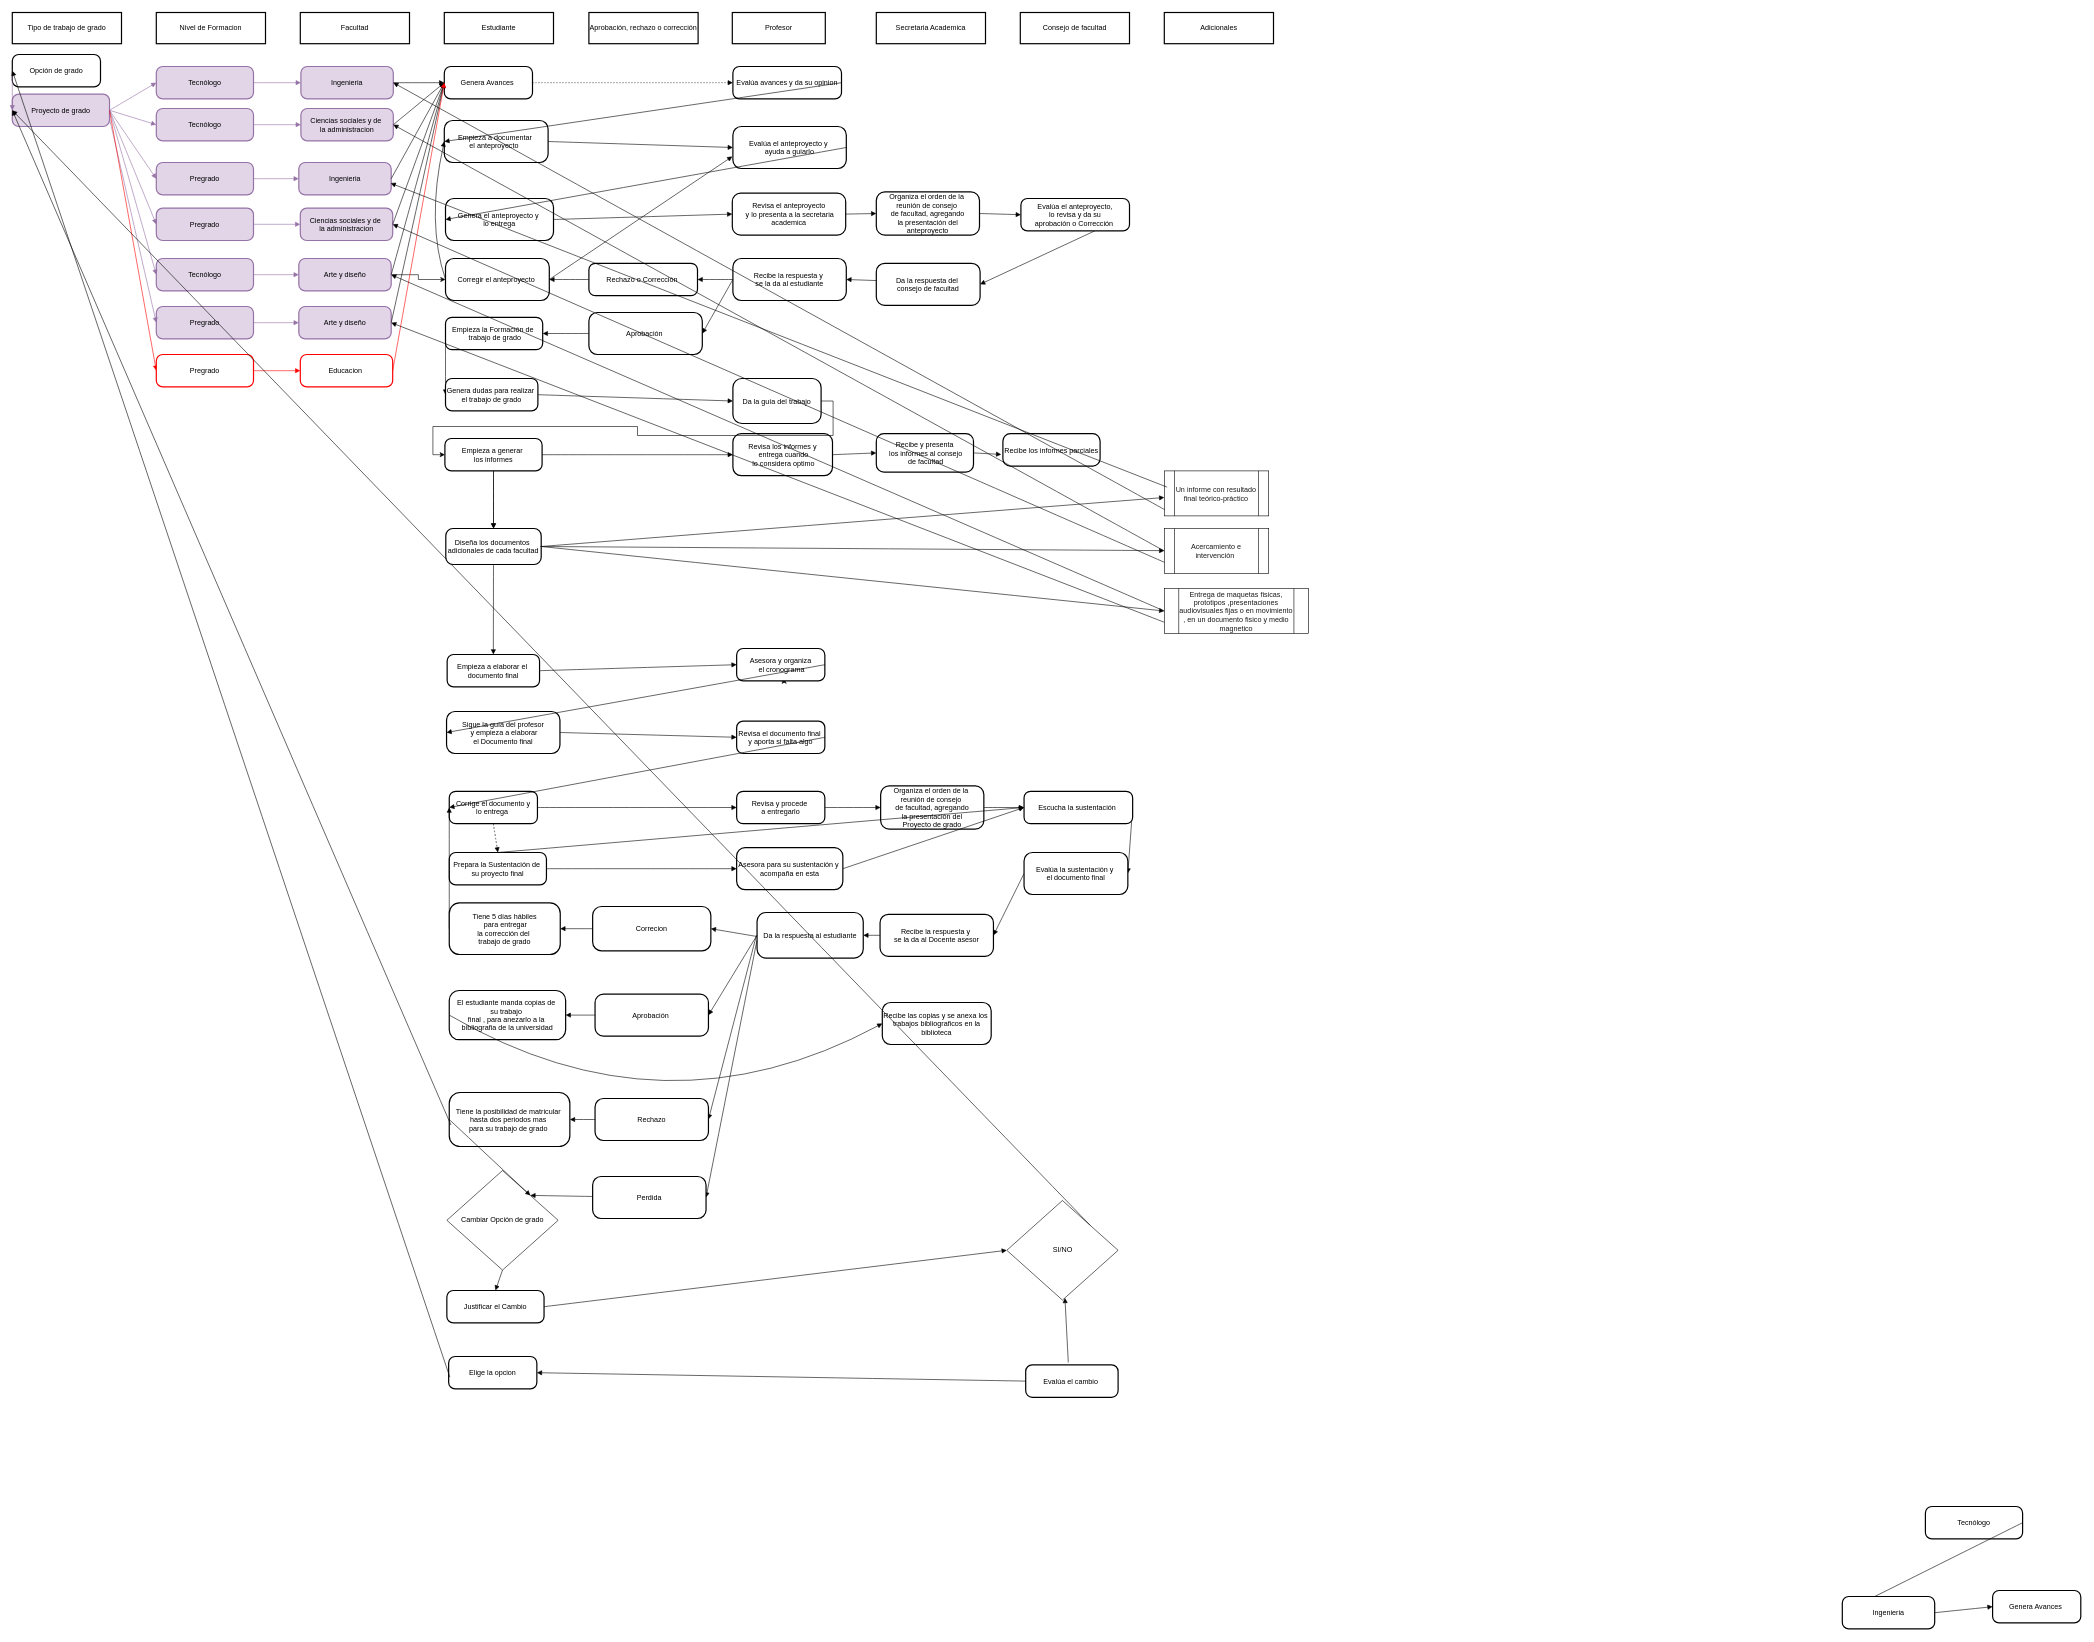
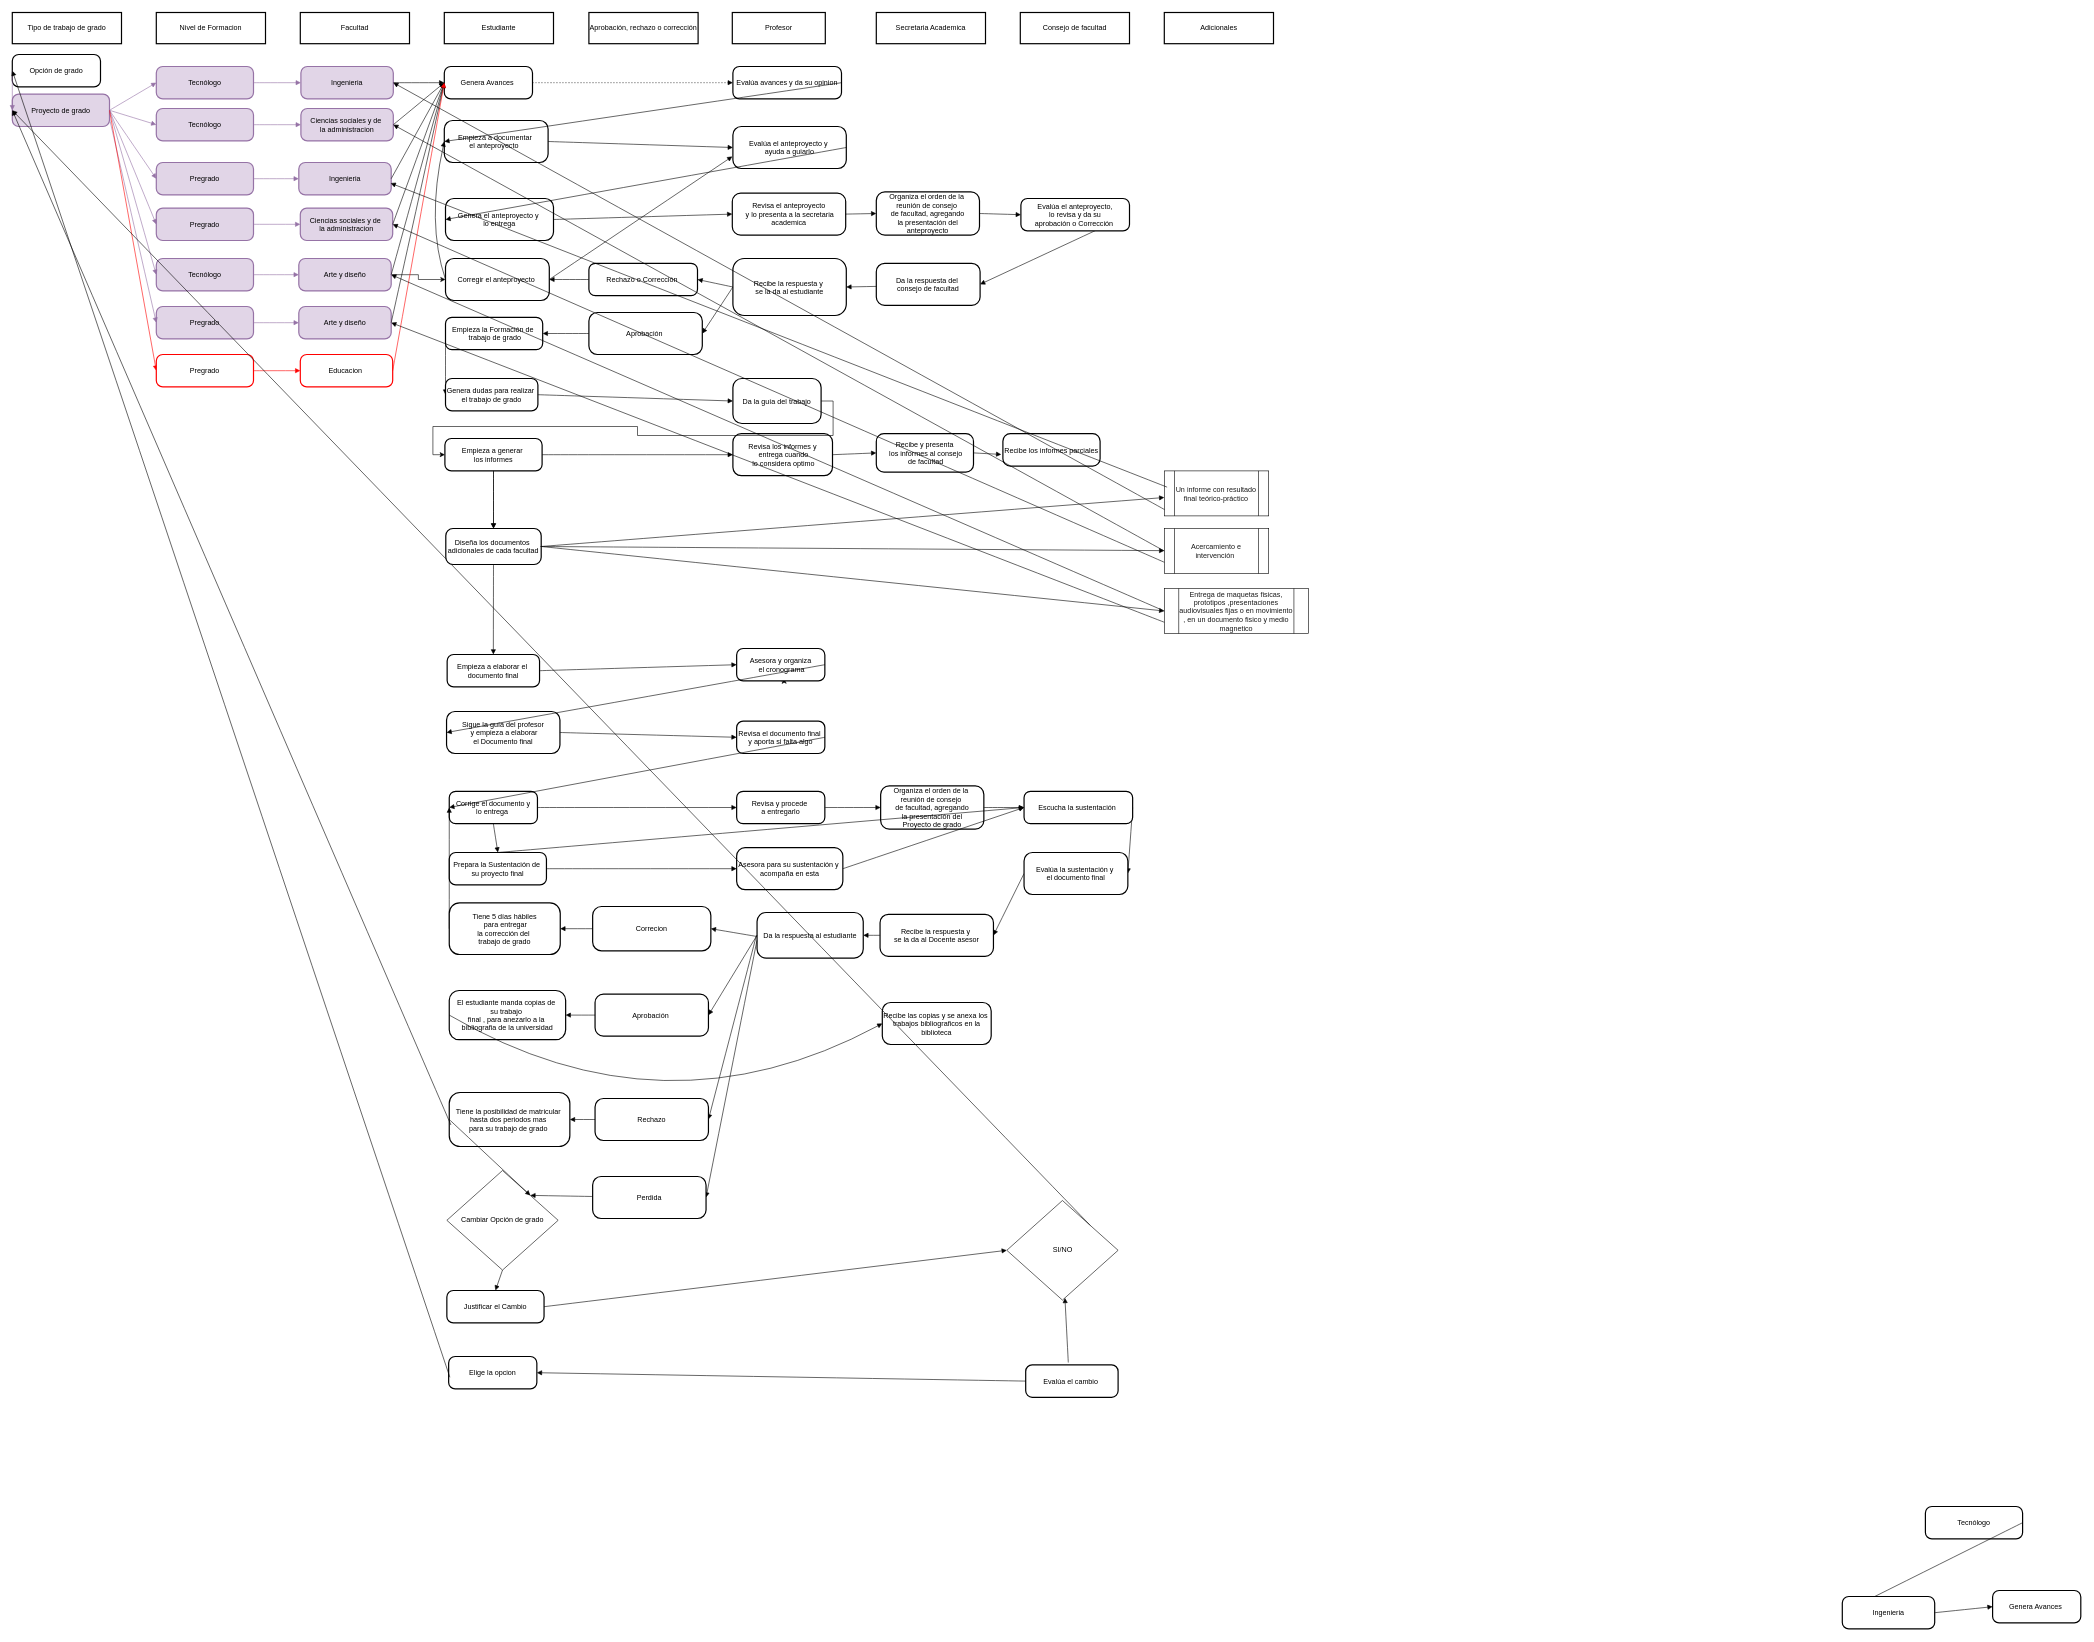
node "Recibe la respuesta y se la da al estudiante": size 113x42 -> 113x57
edge "Corrige el documento y lo entrega" -> "Prepara la Sustentación de su proyecto final": style dashed -> solid
